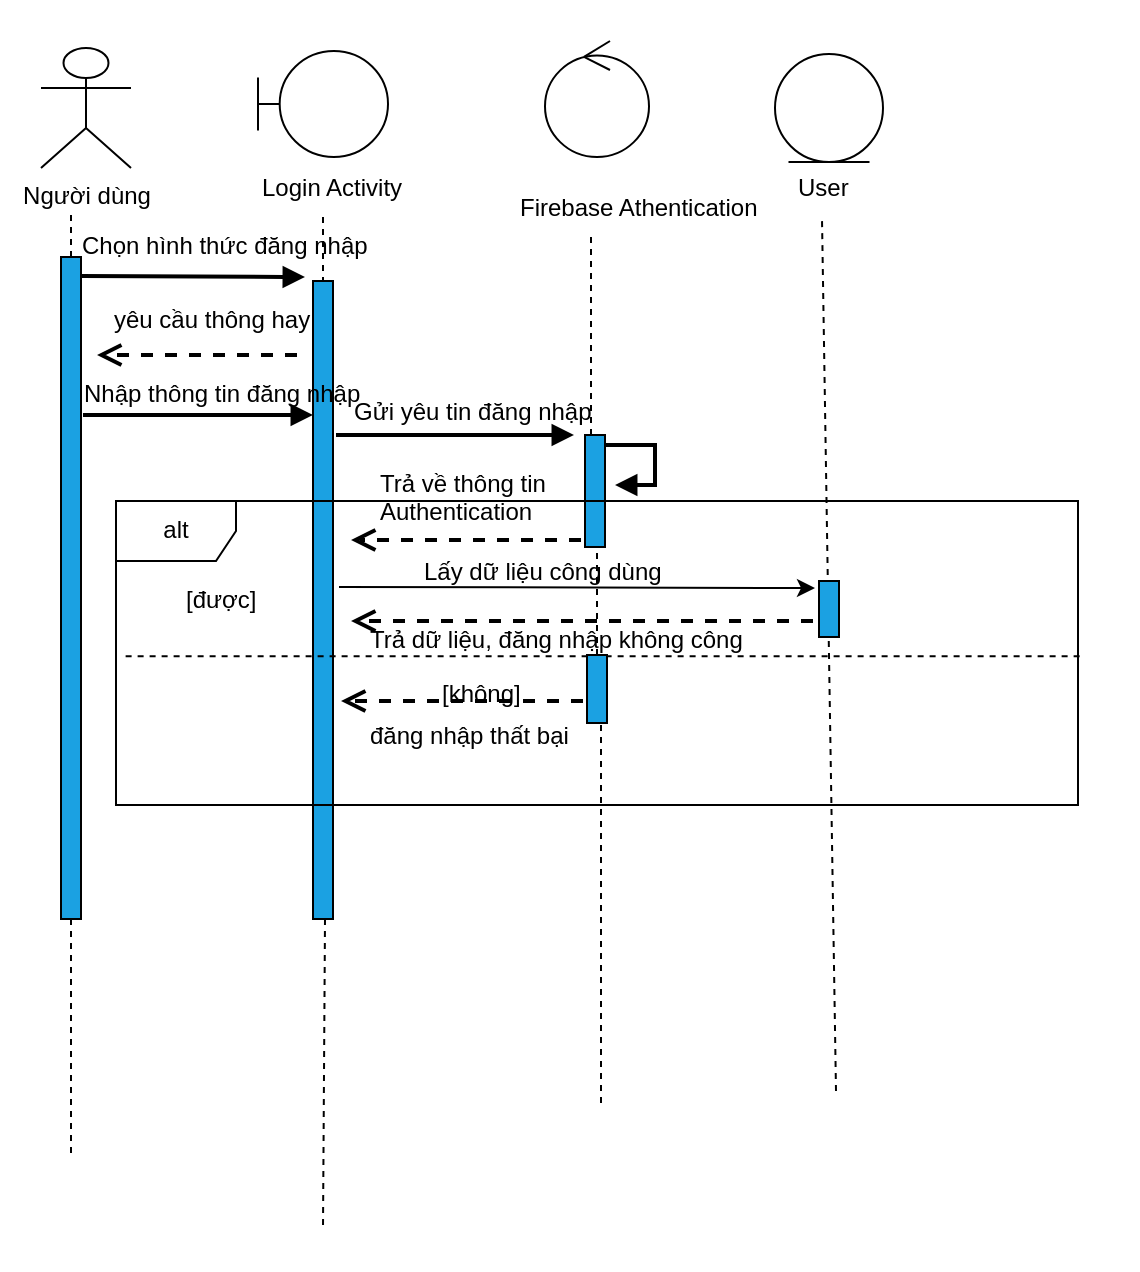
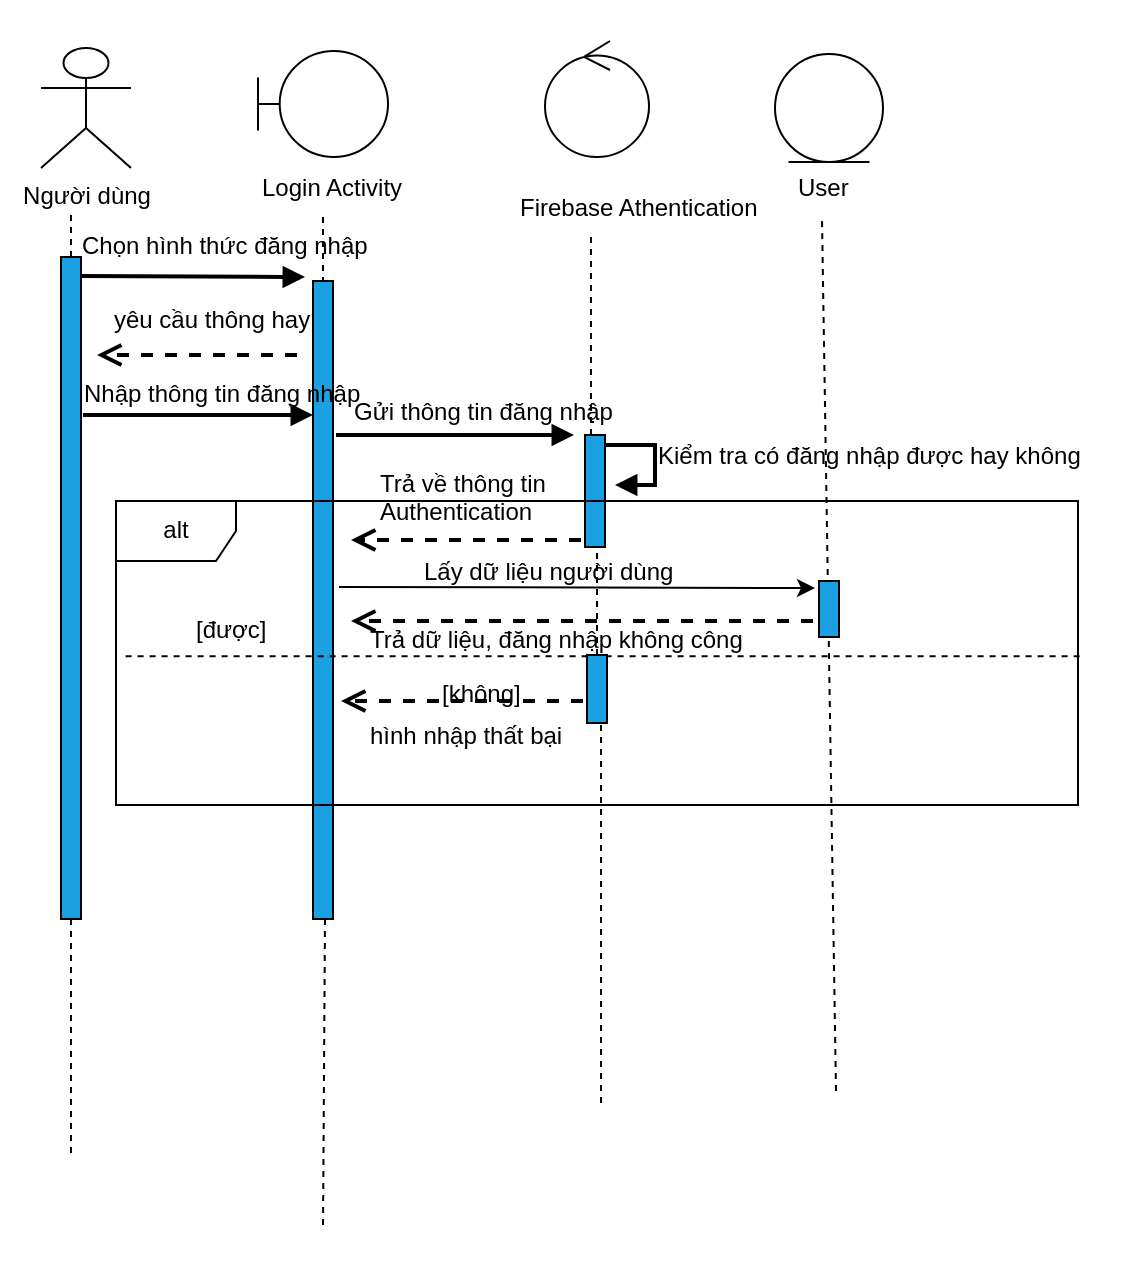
node "Gửi yêu tin đăng nhập": label "Gửi yêu tin đăng nhập" -> "Gửi thông tin đăng nhập"
node "Kiểm tra có đăng nhập được hay không": added
node "Lấy dữ liệu công dùng": label "Lấy dữ liệu công dùng" -> "Lấy dữ liệu người dùng"
node "[được]": moved (228, 595) -> (238, 625)
node "đăng nhập thất bại": label "đăng nhập thất bại" -> "hình nhập thất bại"
